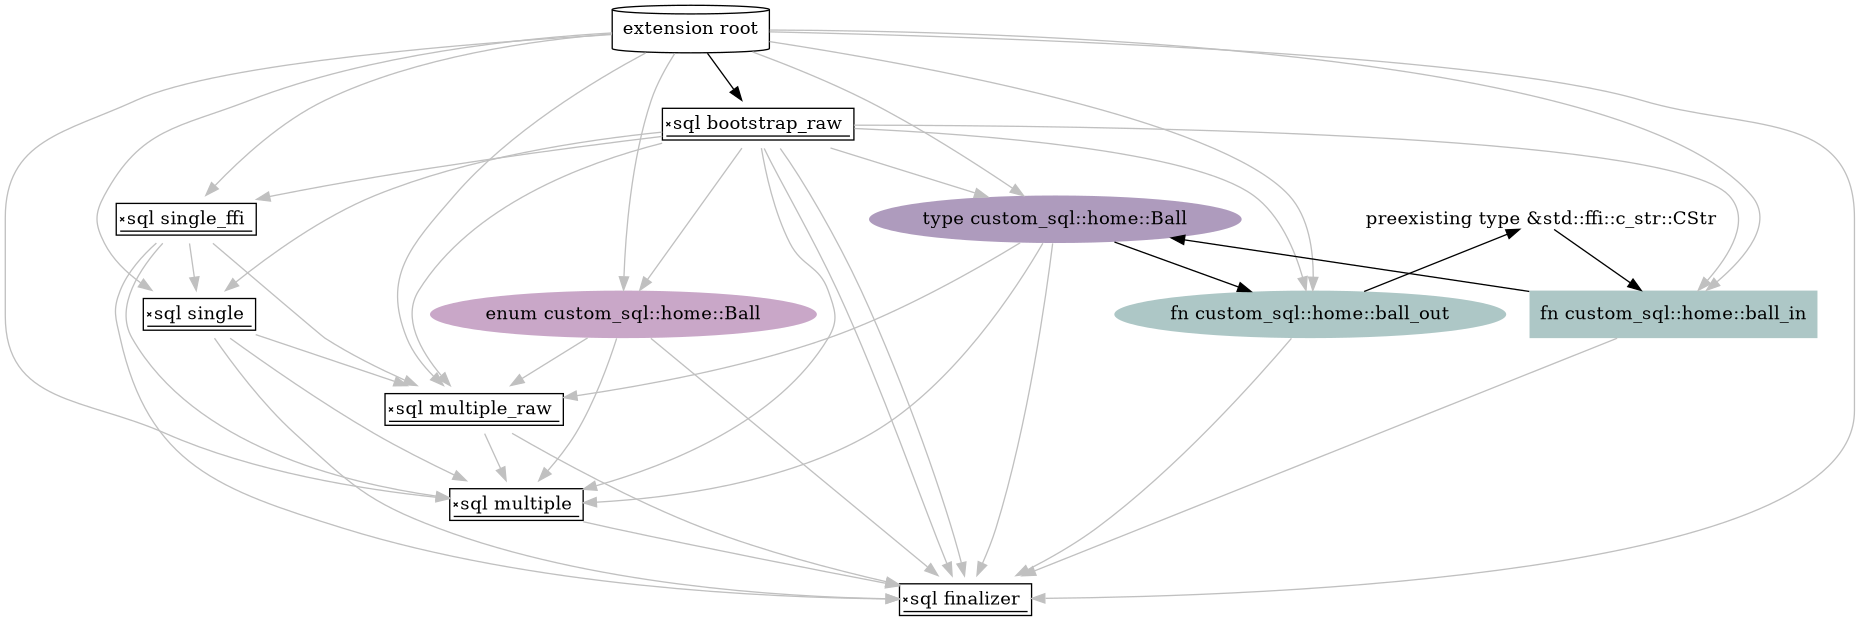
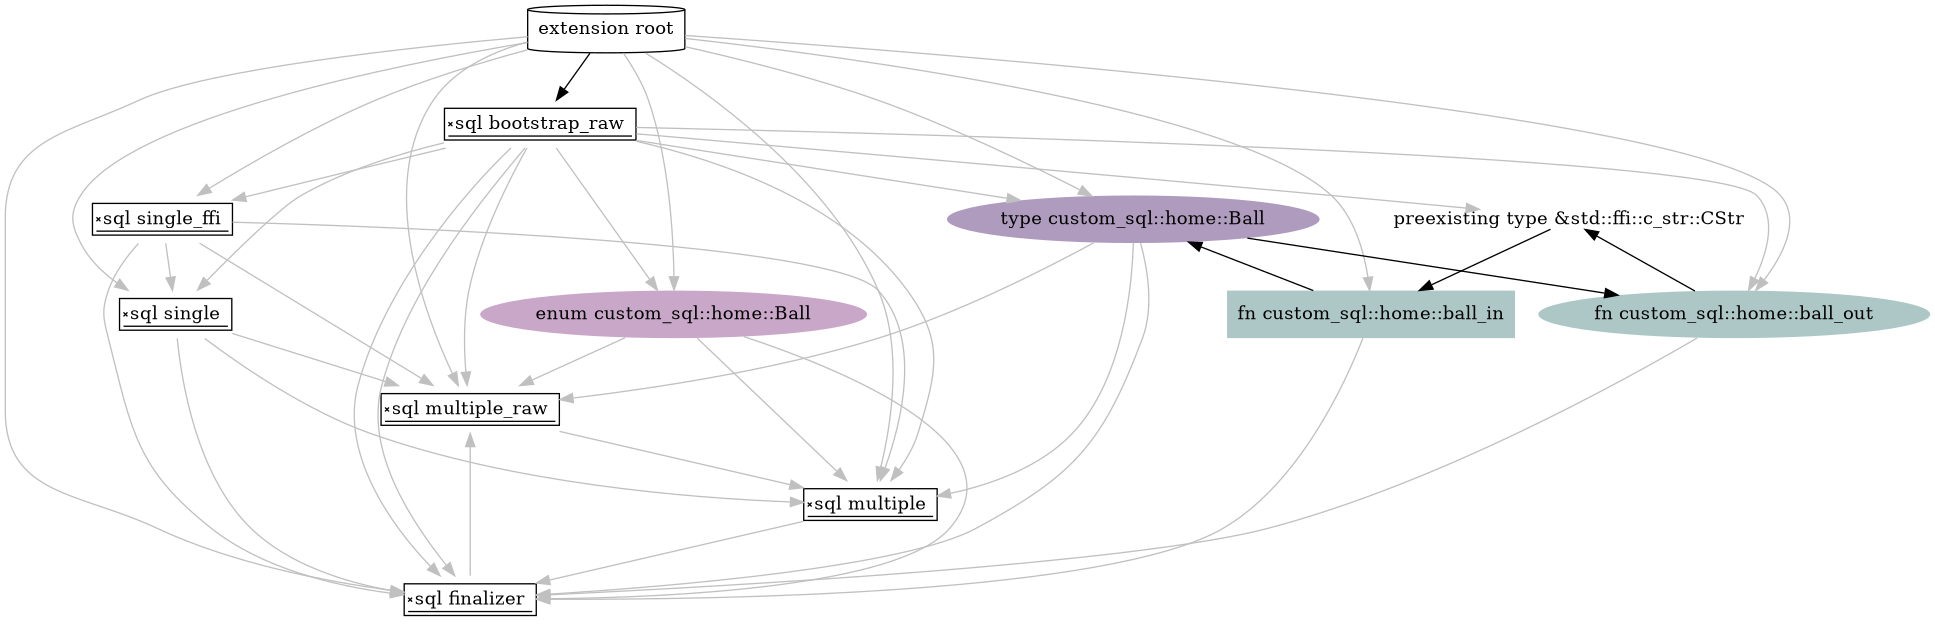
edge "sql bootstrap_raw" -> "fn custom_sql::home::ball_in": now "sql bootstrap_raw" -> "preexisting type &std::ffi::c_str::CStr"
edge "sql multiple_raw" -> "sql finalizer": reversed
